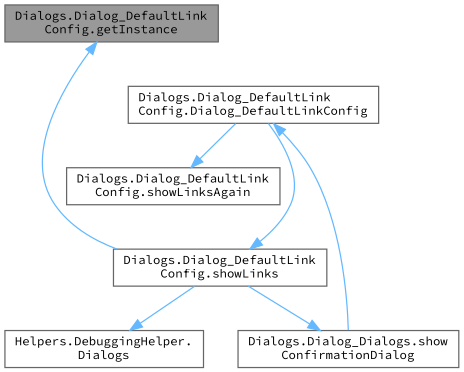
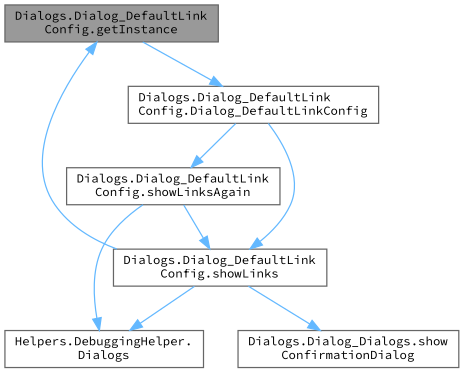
edge "Dialogs.Dialog_DefaultLink Config.showLinksAgain" -> "Dialogs.Dialog_DefaultLink Config.showLinks": added
edge "Dialogs.Dialog_Dialogs.show ConfirmationDialog" -> "Dialogs.Dialog_DefaultLink Config.Dialog_DefaultLinkConfig": now "Dialogs.Dialog_DefaultLink Config.getInstance" -> "Dialogs.Dialog_DefaultLink Config.Dialog_DefaultLinkConfig"
edge "Dialogs.Dialog_DefaultLink Config.showLinksAgain" -> "Helpers.DebuggingHelper. Dialogs": added
